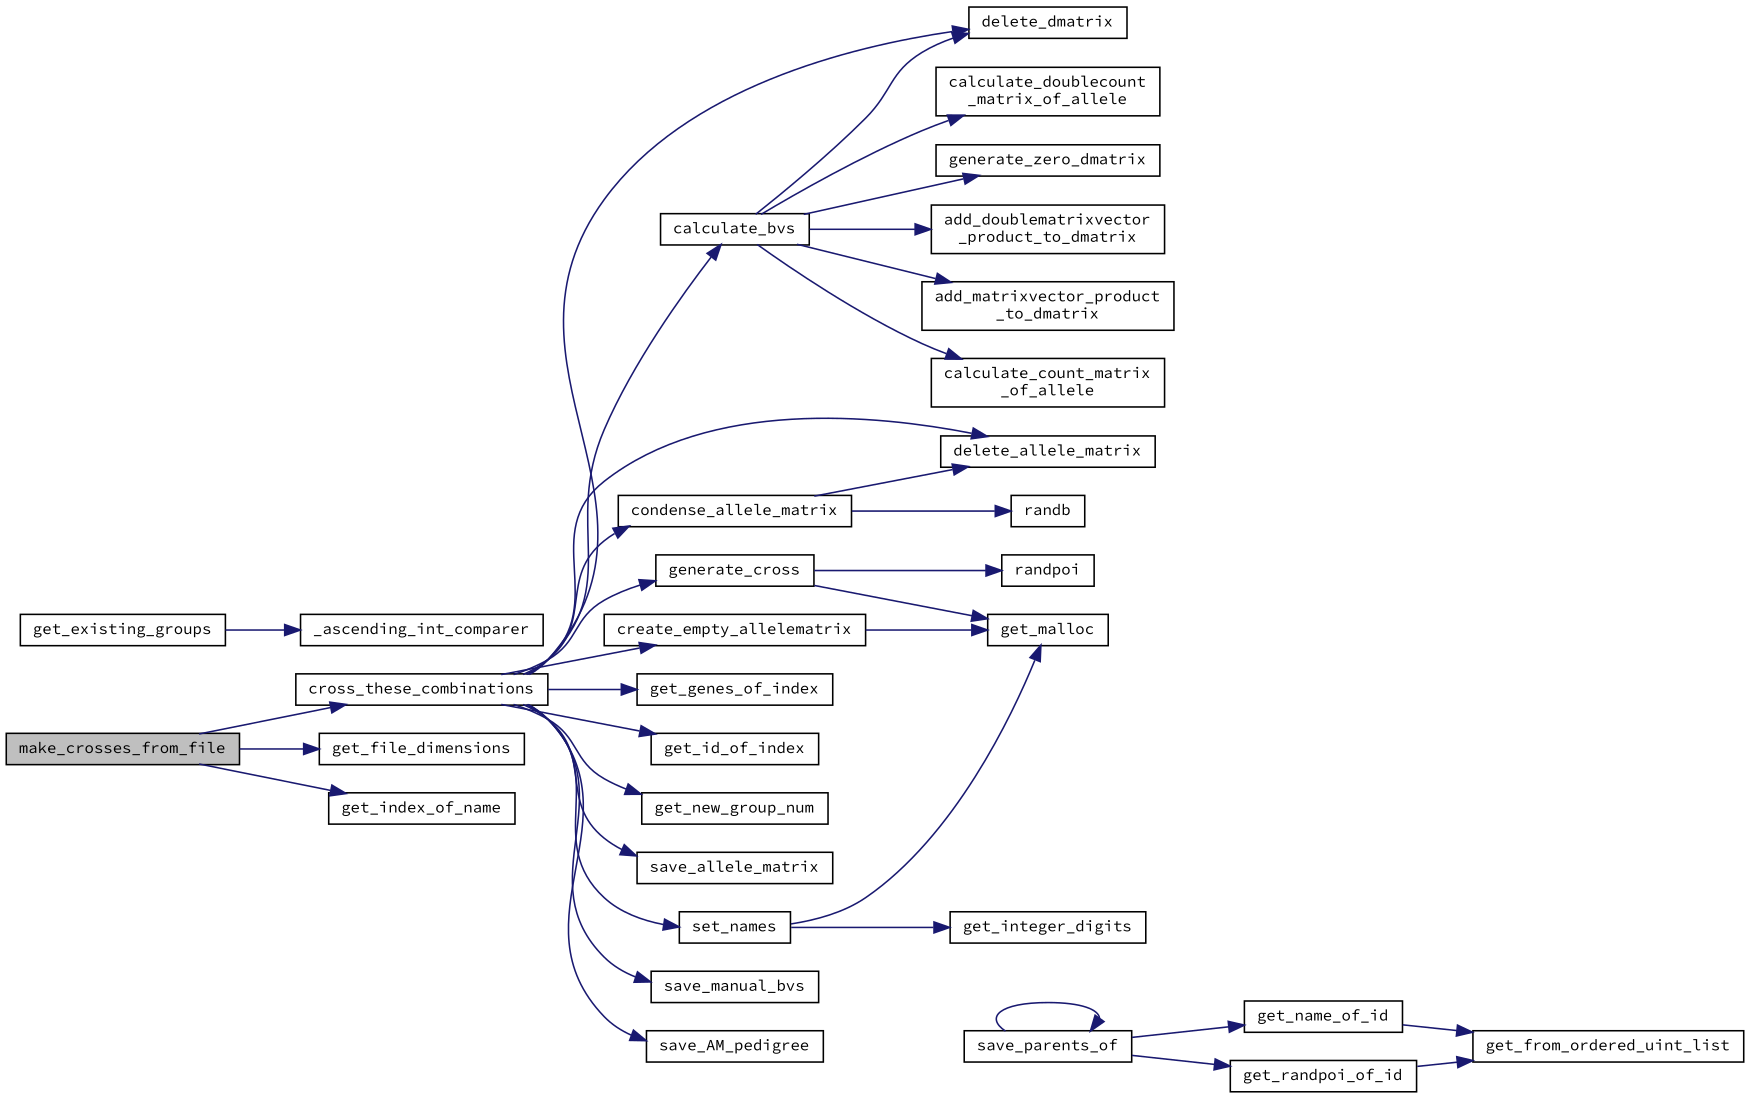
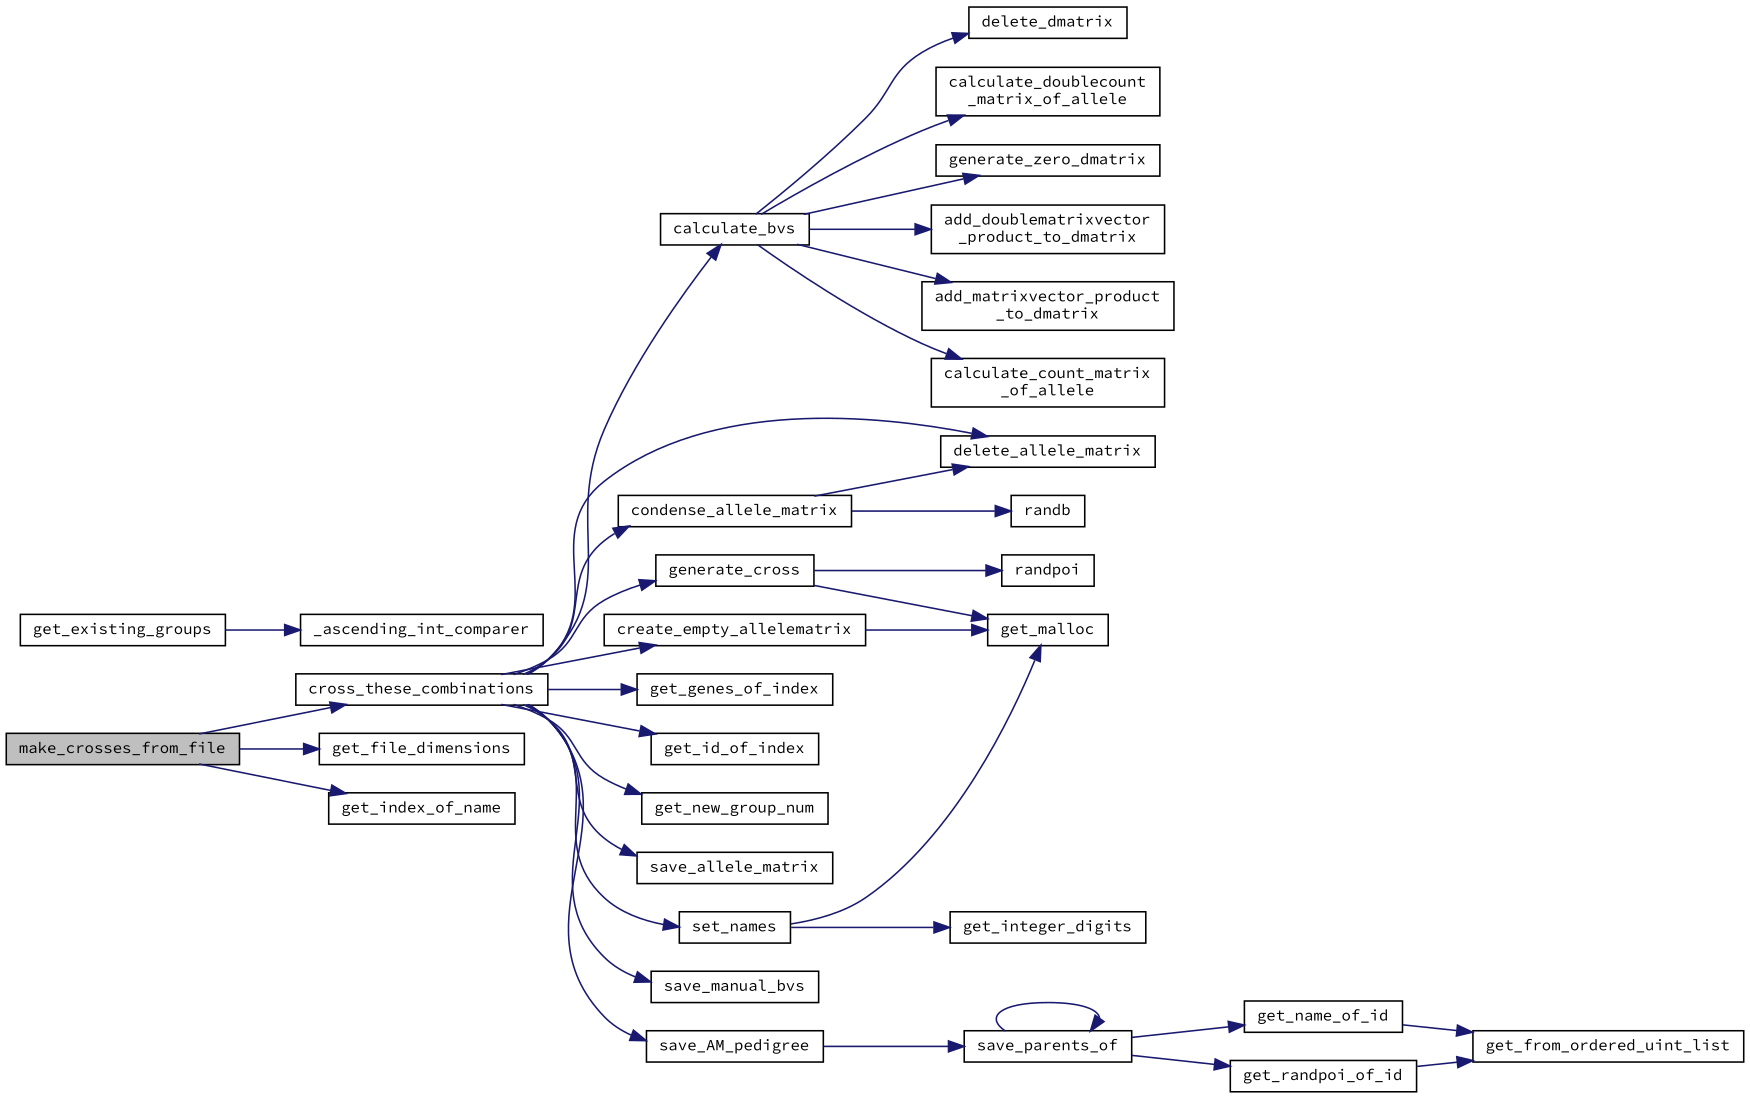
edge "cross_these_combinations" -> "delete_dmatrix": removed
edge "save_AM_pedigree" -> "save_parents_of": added
